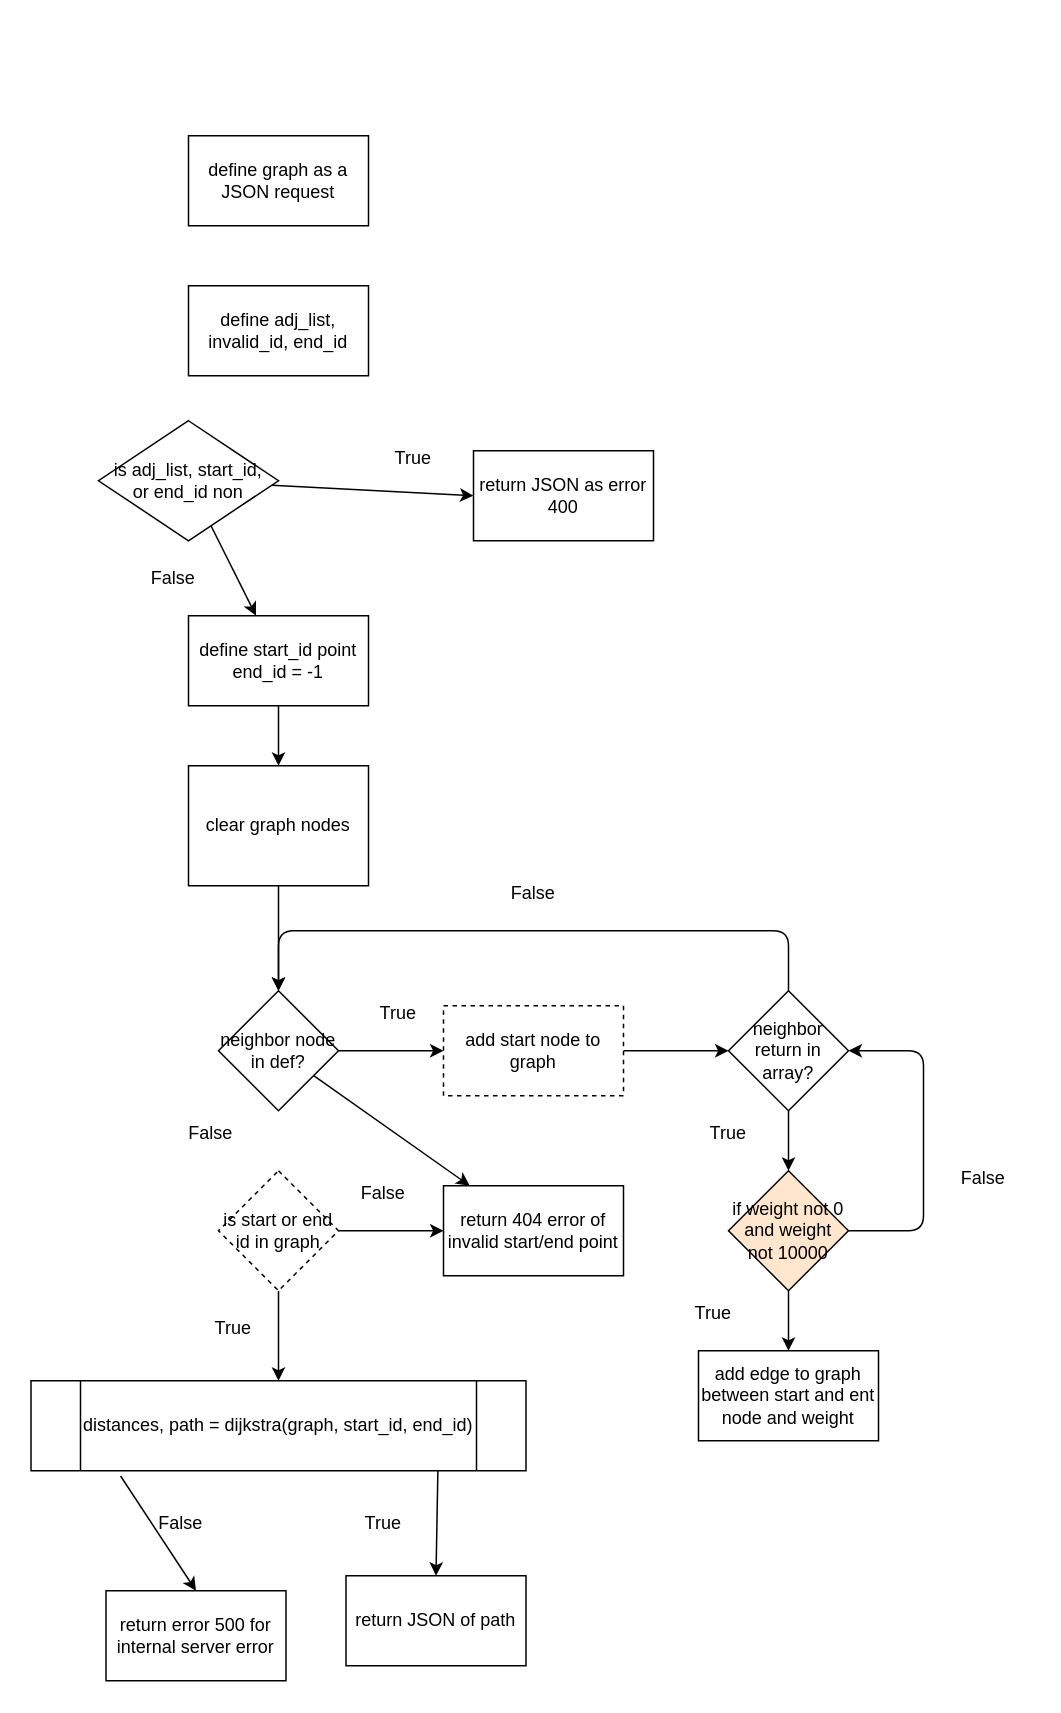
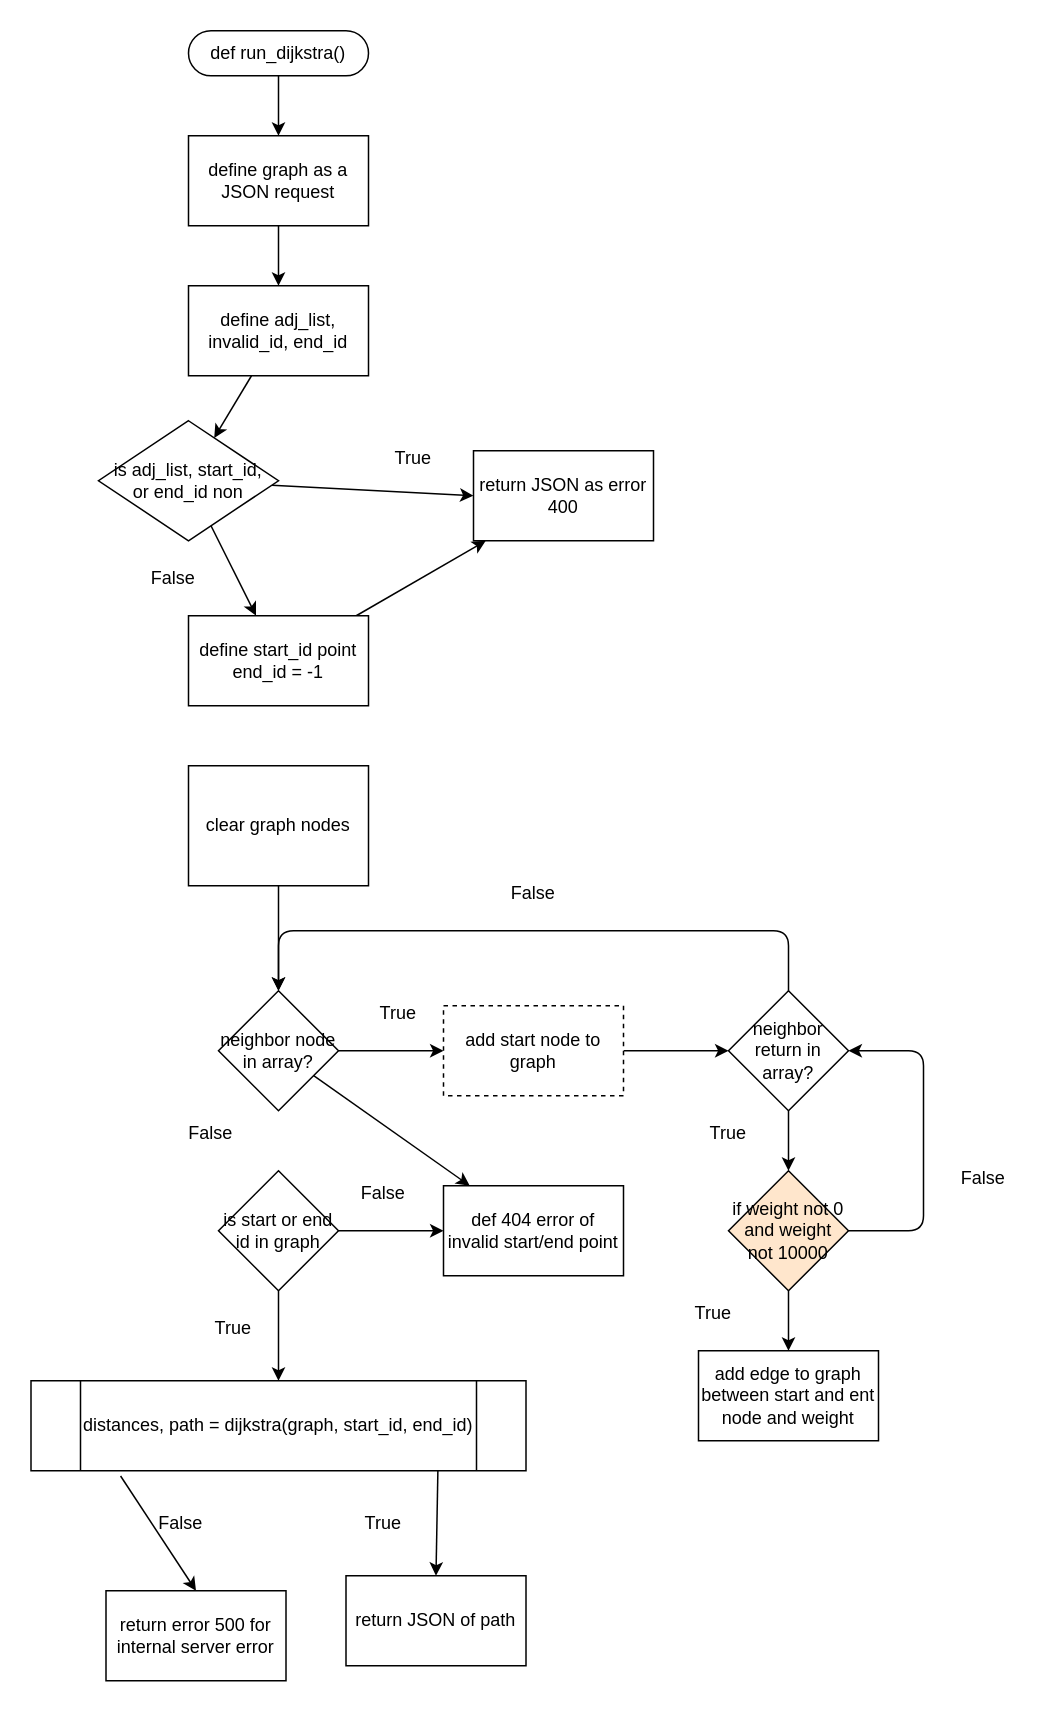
node "def run_dijkstra()": added
edge "def run_dijkstra()" -> "define graph as a JSON request": added
edge "define graph as a JSON request" -> "define adj_list, invalid_id, end_id": added
edge "define adj_list, invalid_id, end_id" -> "is adj_list, start_id, or end_id non": added
edge "define start_id point end_id = -1" -> "clear graph nodes": now "define start_id point end_id = -1" -> "return JSON as error 400"
node "neighbor node in def?": label "neighbor node in def?" -> "neighbor node in array?"
node "is start or end id in graph": style dashed -> solid
node "return 404 error of invalid start/end point": label "return 404 error of invalid start/end point" -> "def 404 error of invalid start/end point"
